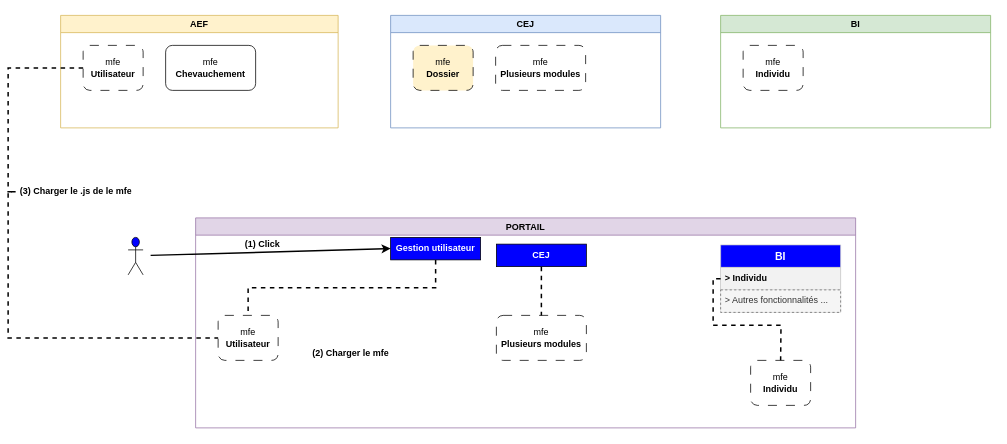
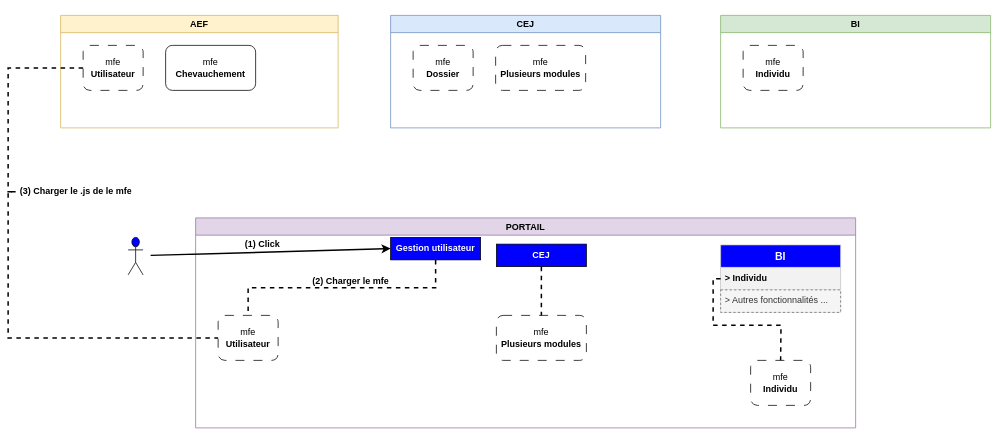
node "mfeDossier": fillcolor #fff2cc -> #ffffff
node "(2) Charger le mfe": moved (353, 353) -> (353, 282)
